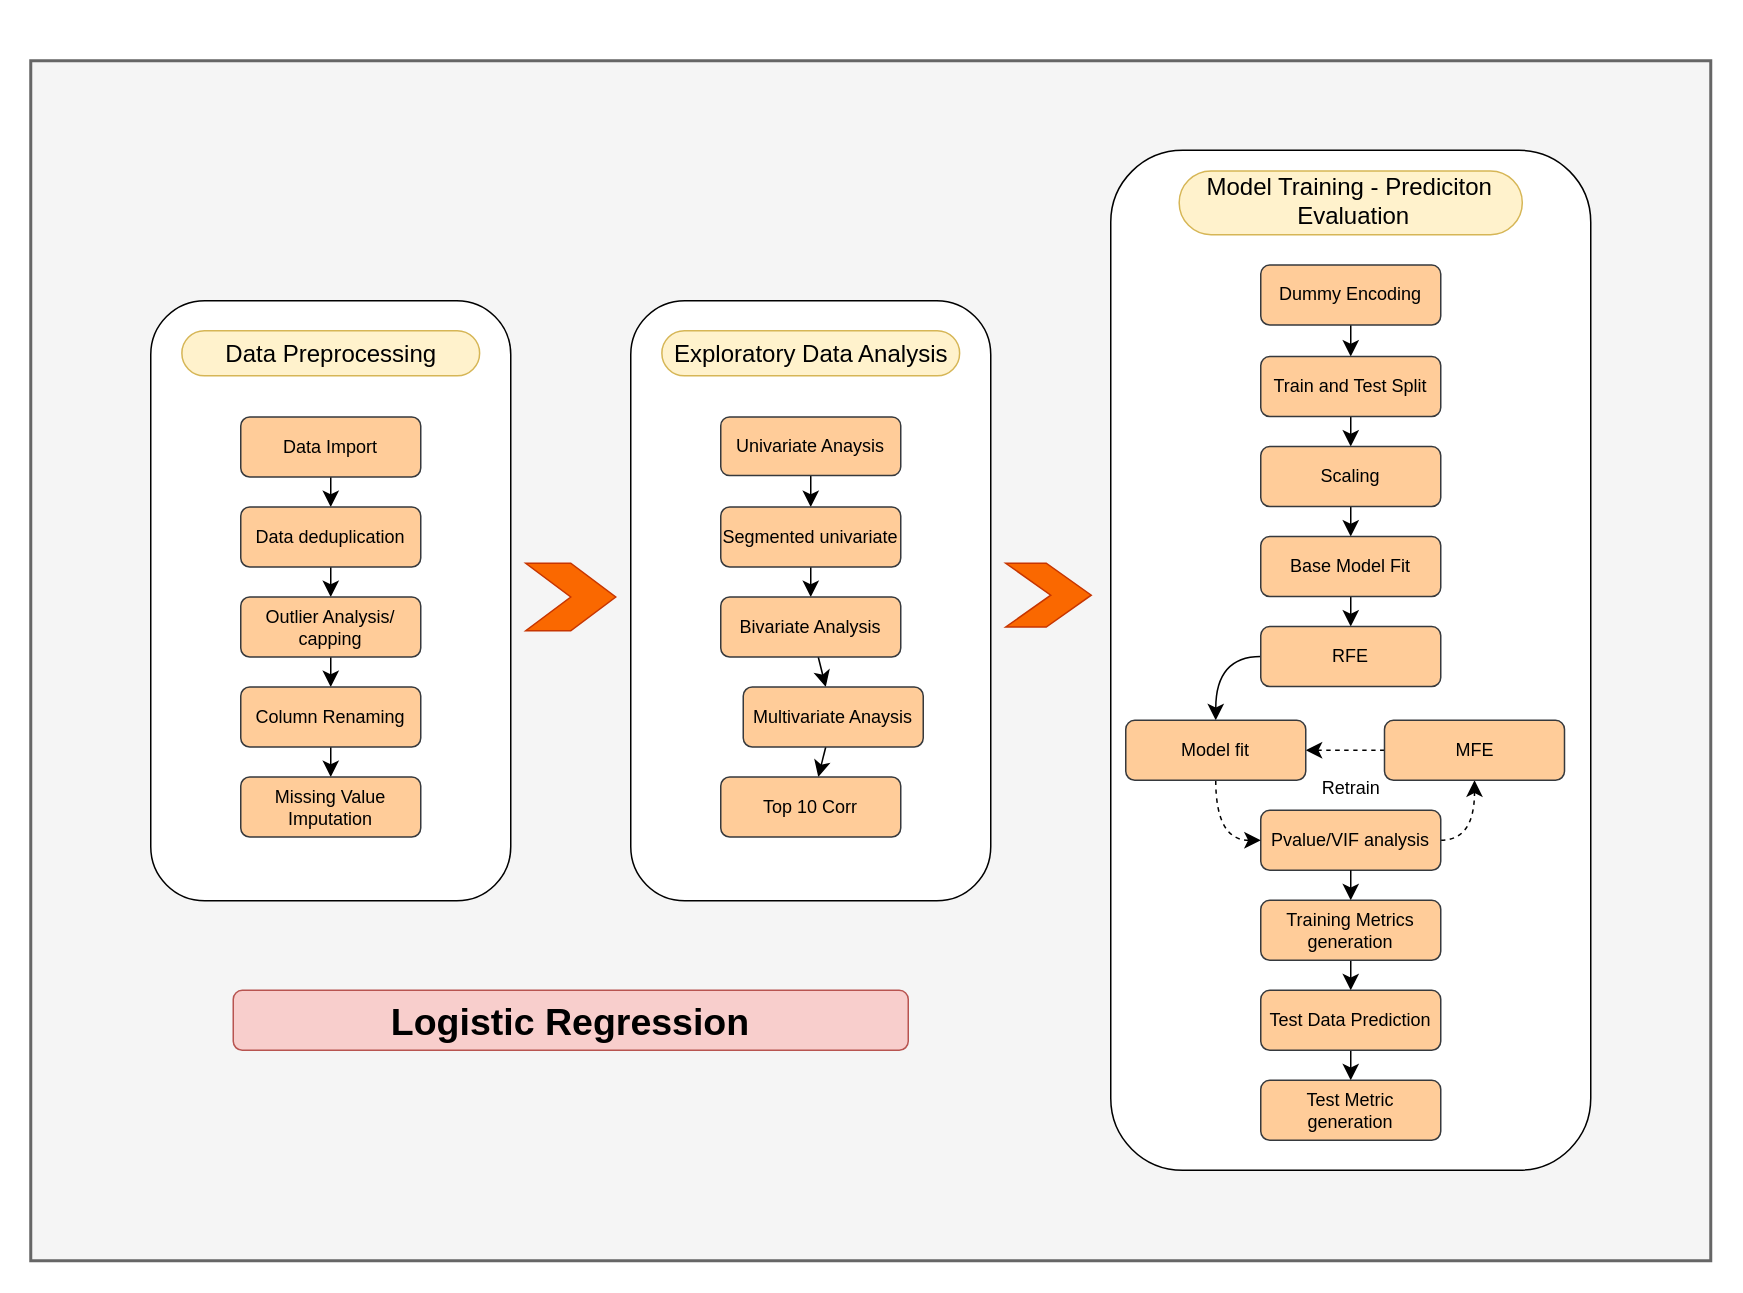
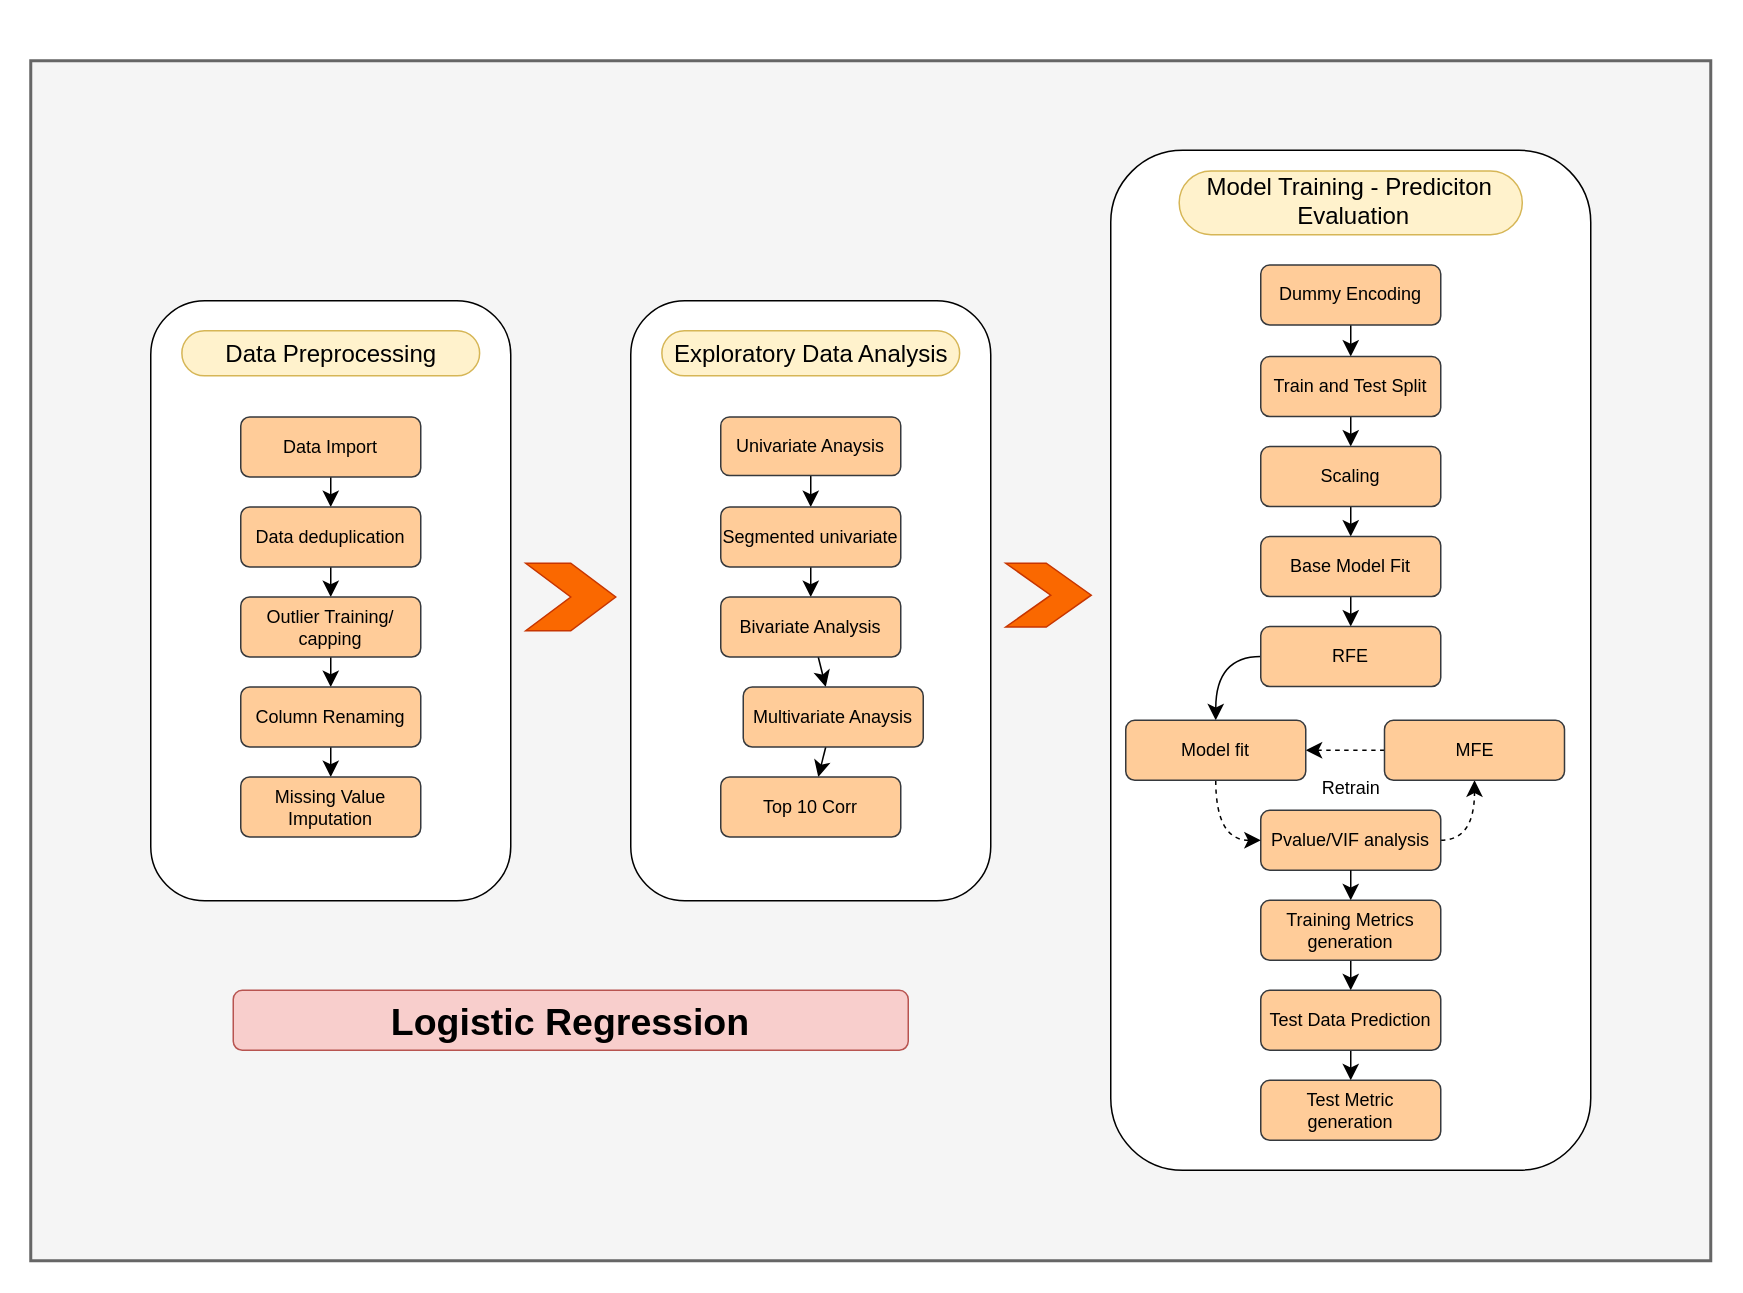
node "Outlier Analysis/ capping": label "Outlier Analysis/ capping" -> "Outlier Training/ capping"
